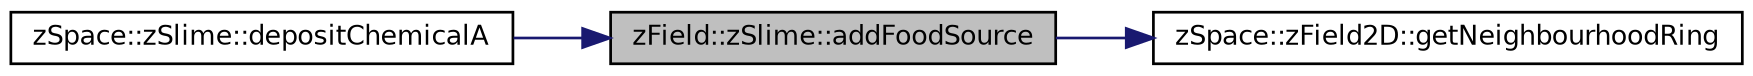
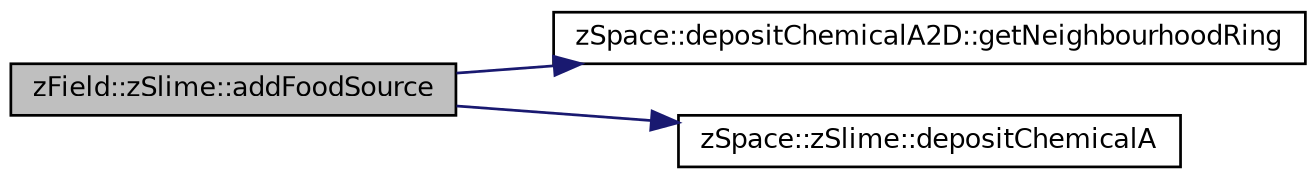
edge "zSpace::zSlime::depositChemicalA" -> "zField::zSlime::addFoodSource": reversed
node "zSpace::zField2D::getNeighbourhoodRing": label "zSpace::zField2D::getNeighbourhoodRing" -> "zSpace::depositChemicalA2D::getNeighbourhoodRing"
